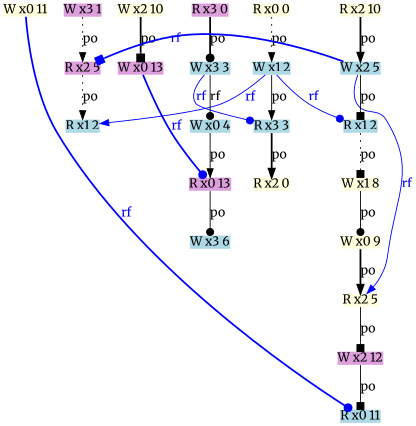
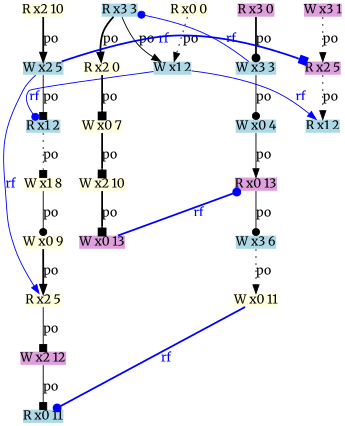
edge "W x1 2" -> "R x3 3": reversed
edge "W x3 3" -> "W x0 4": label "rf" -> "po"
node "W x0 7": added
edge "W x3 6" -> "W x0 11": added, label "po"
